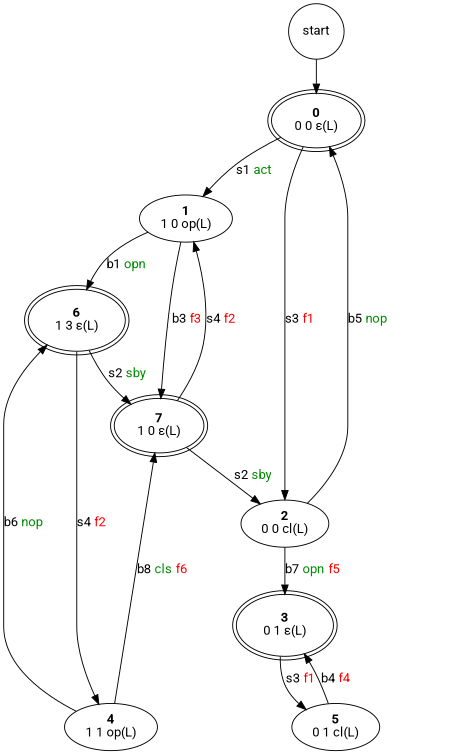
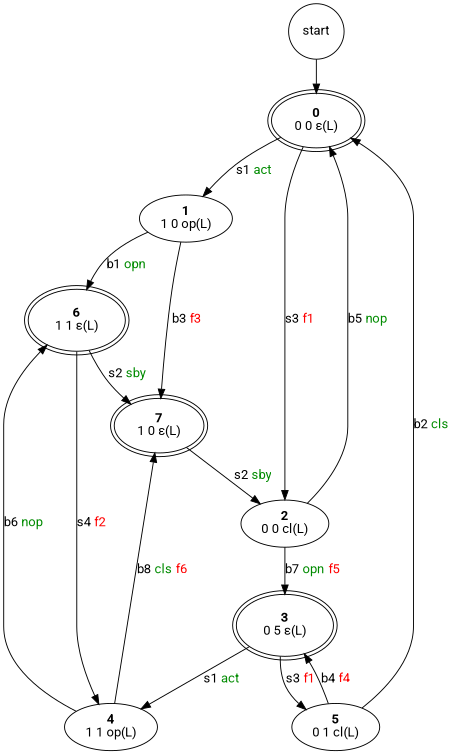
node "6": text "1 3 ε(L)" -> "1 1 ε(L)"
edge "7" -> "1": removed, label "s4 f2"
edge "5" -> "0": added, label "b2 cls"
node "3": text "0 1 ε(L)" -> "0 5 ε(L)"
edge "3" -> "4": added, label "s1 act"
